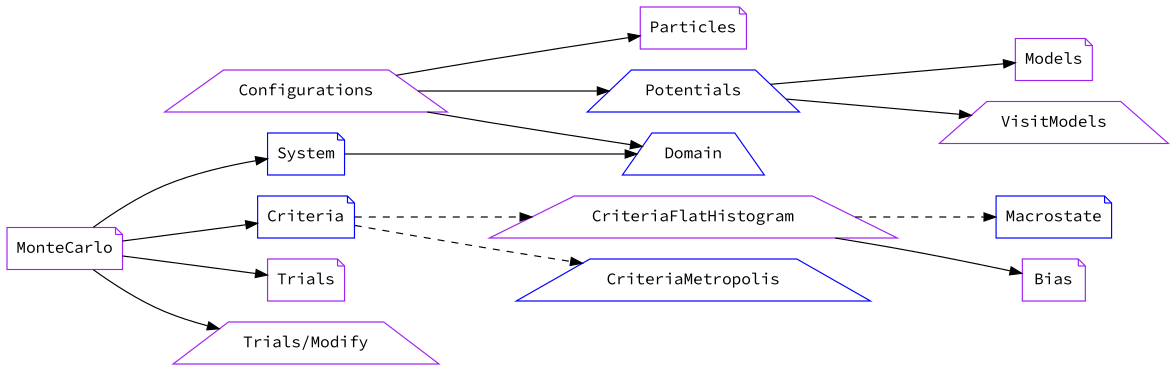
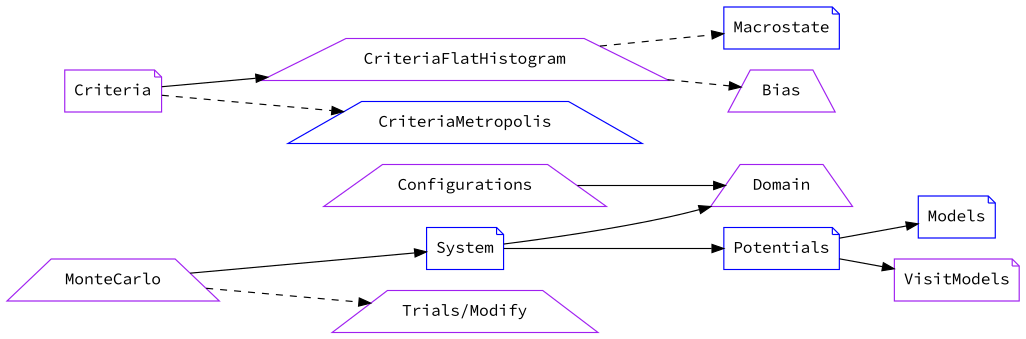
node "Particles": removed
node "Models": color purple -> blue
edge "Configurations" -> "Potentials": now "System" -> "Potentials"
node "Potentials": shape trapezium -> note
node "VisitModels": shape trapezium -> note
node "Domain": color blue -> purple
node "Criteria": color blue -> purple
edge "Criteria" -> "CriteriaFlatHistogram": style dashed -> solid
edge "MonteCarlo" -> "Criteria": removed
node "MonteCarlo": shape note -> trapezium
edge "CriteriaFlatHistogram" -> "Bias": style solid -> dashed
node "Trials": removed
node "Bias": shape note -> trapezium
edge "MonteCarlo" -> "Trials/Modify": style solid -> dashed
